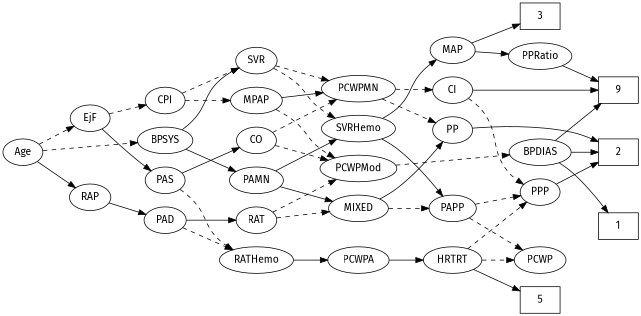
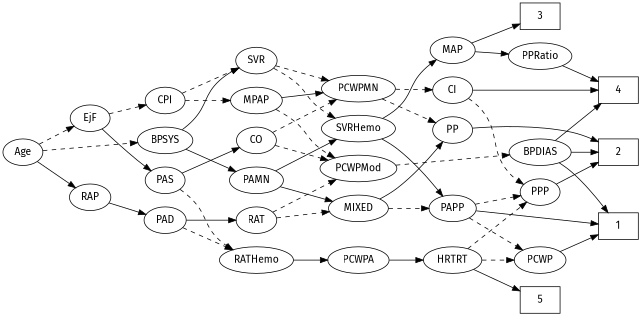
node "9": label "9" -> "4"
edge "PAPP" -> "1": added
edge "PCWP" -> "1": added
